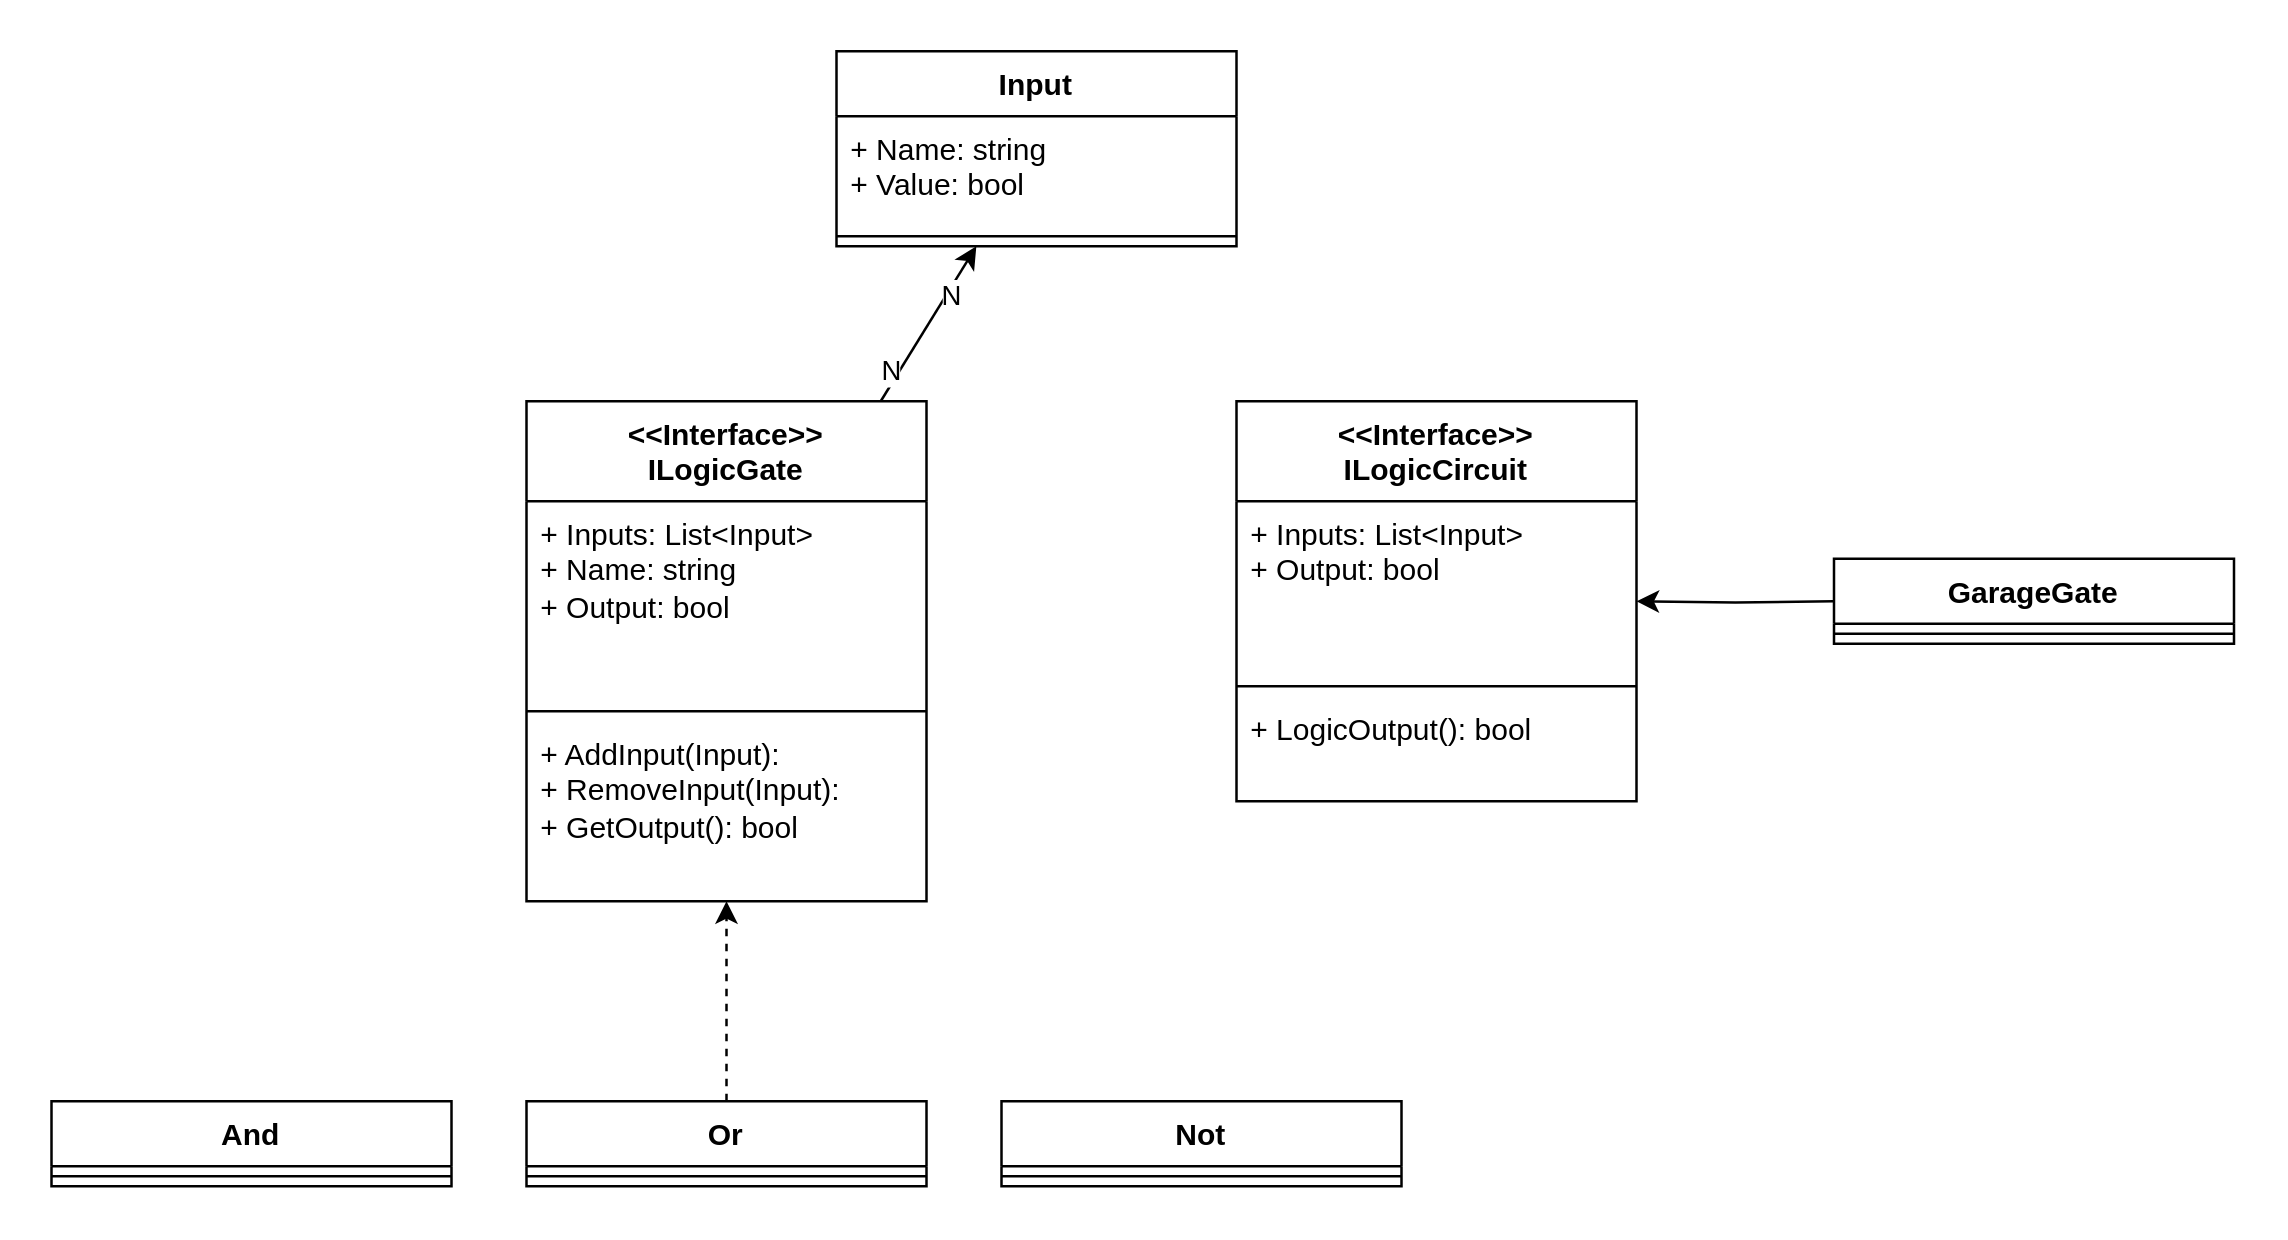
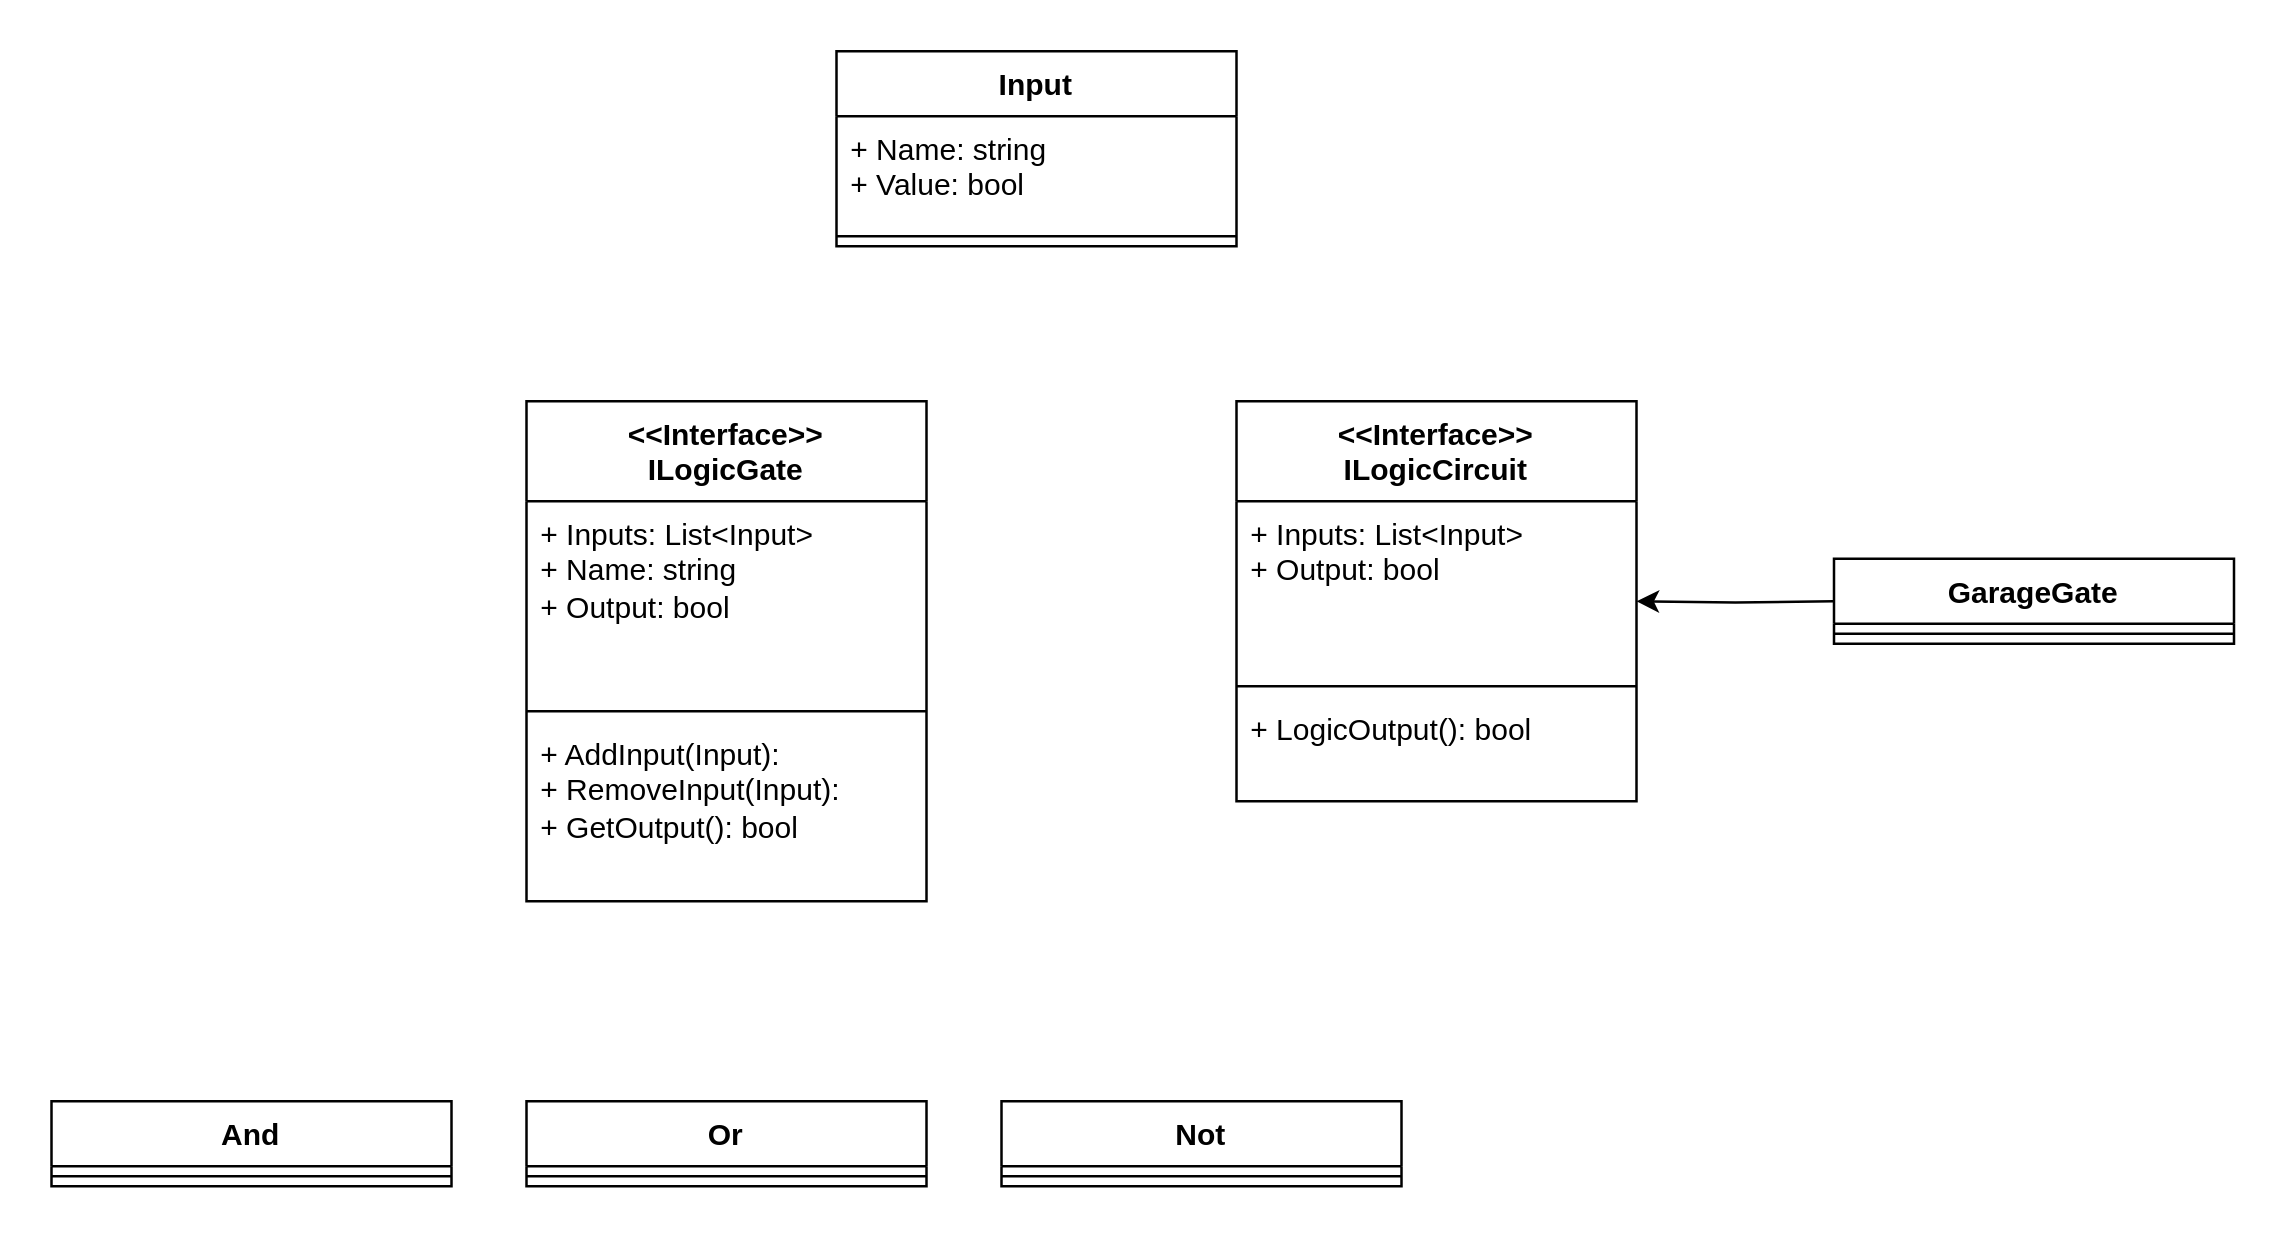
edge "<<Interface>> ILogicGate" -> "Input": removed, labels "N", "N"
edge "Or" -> "<<Interface>> ILogicGate": removed
